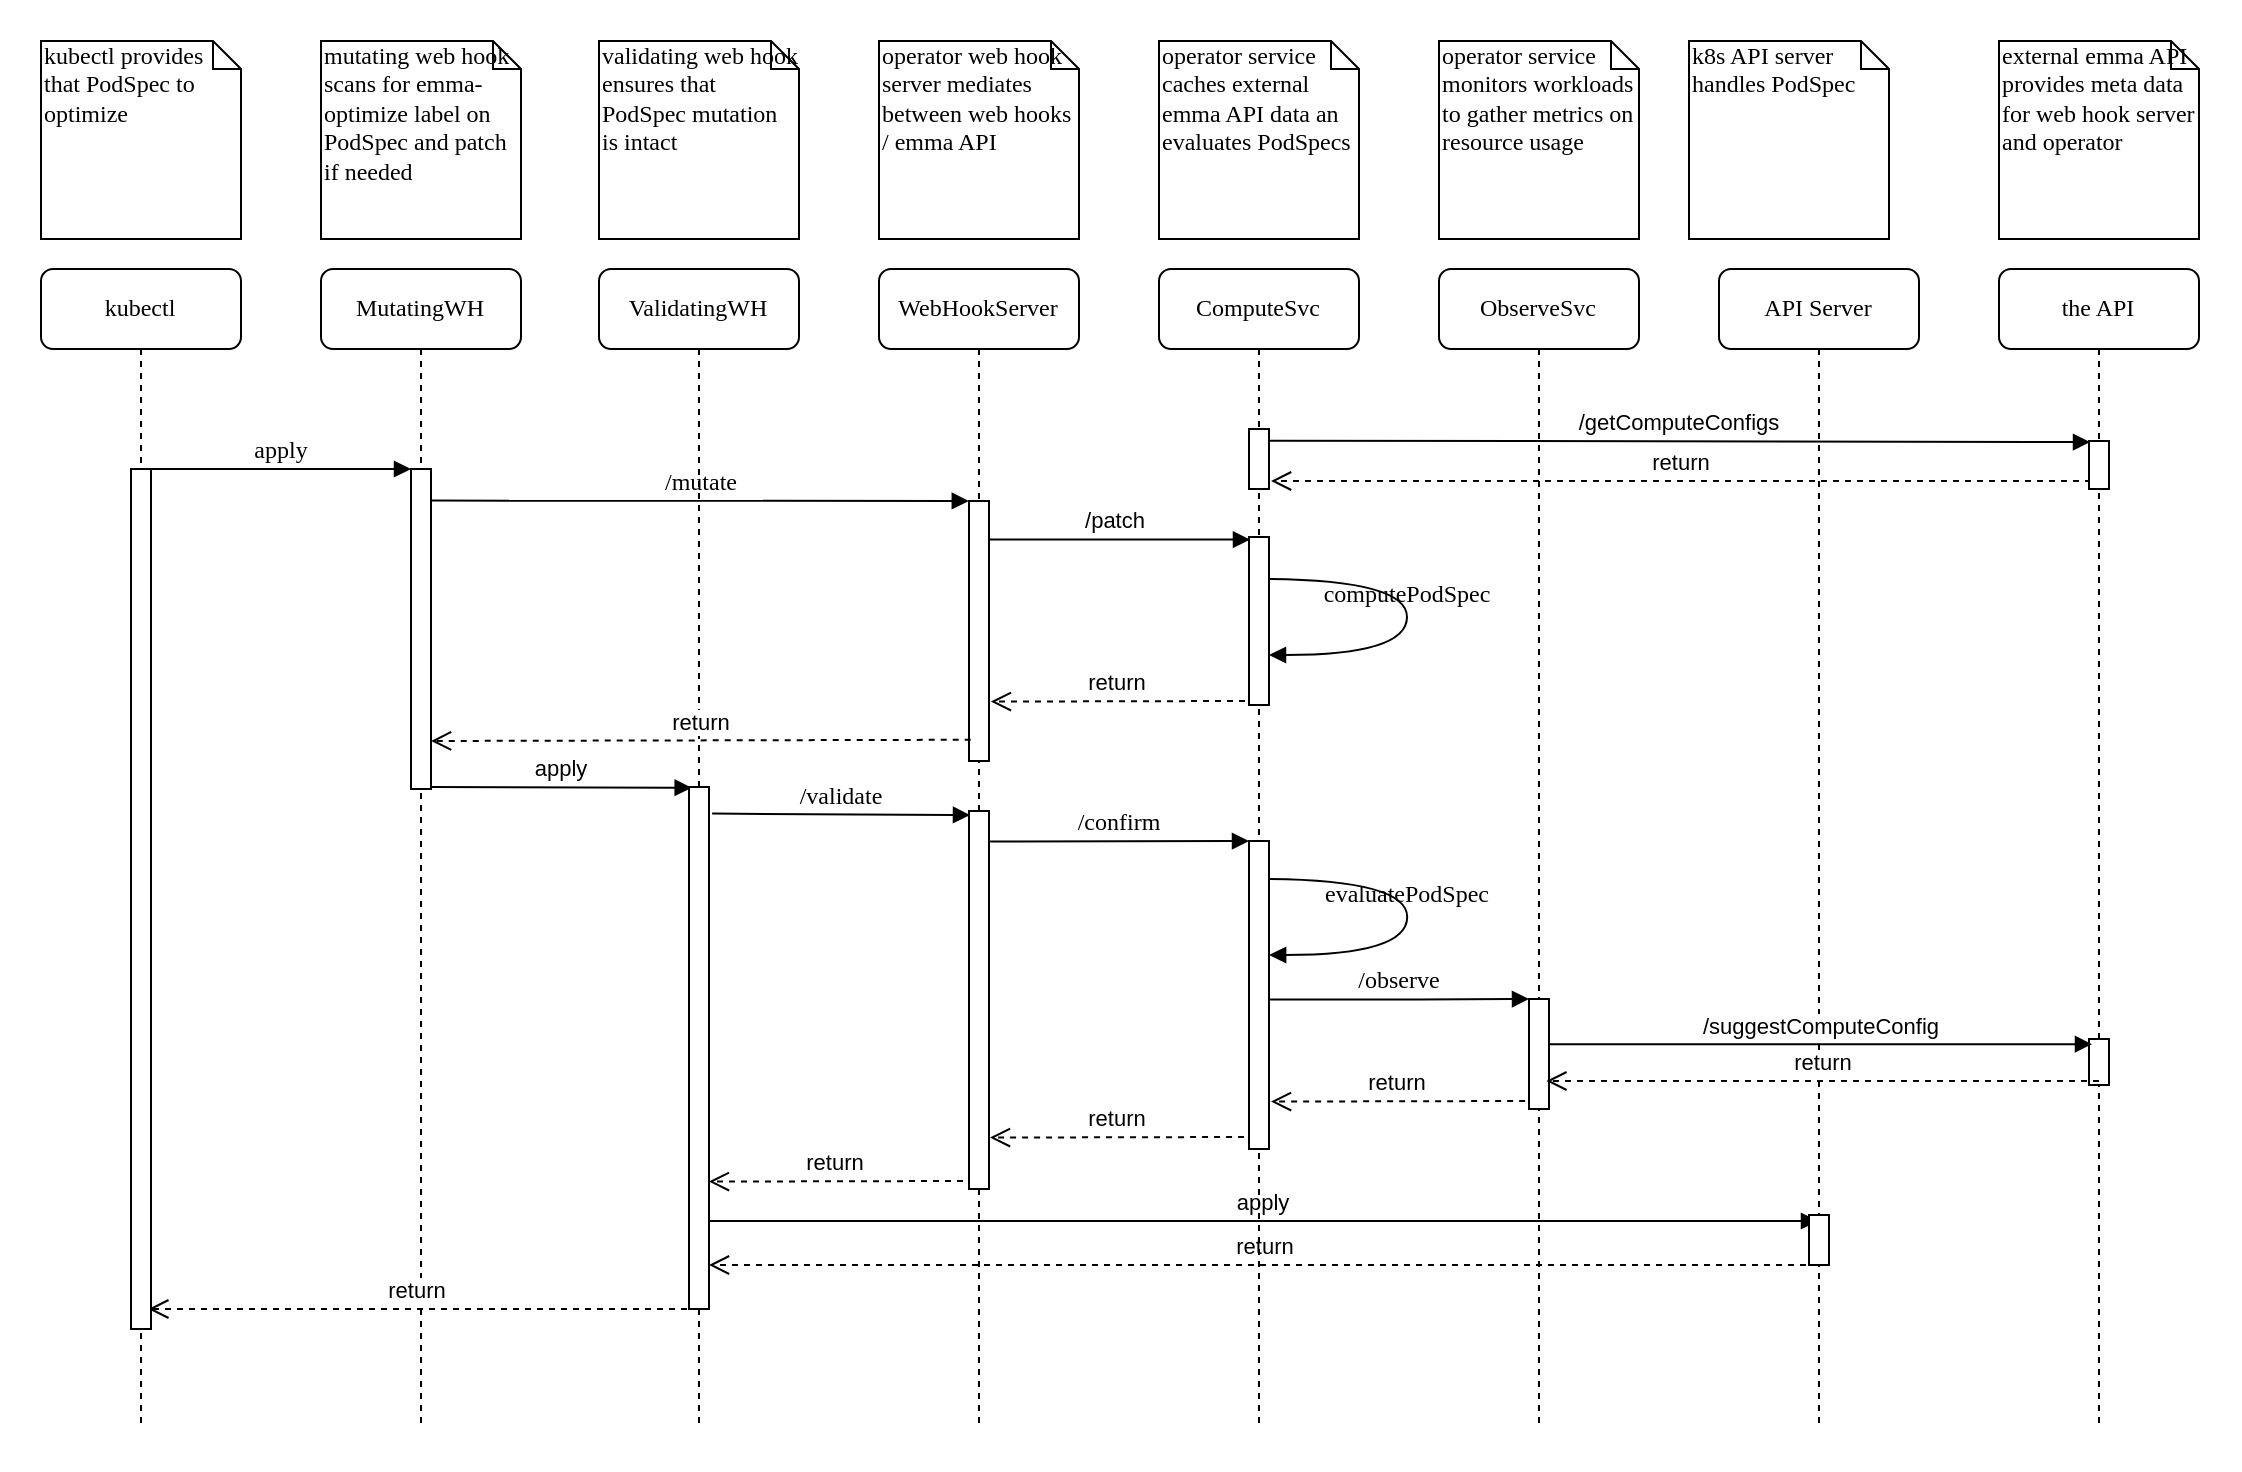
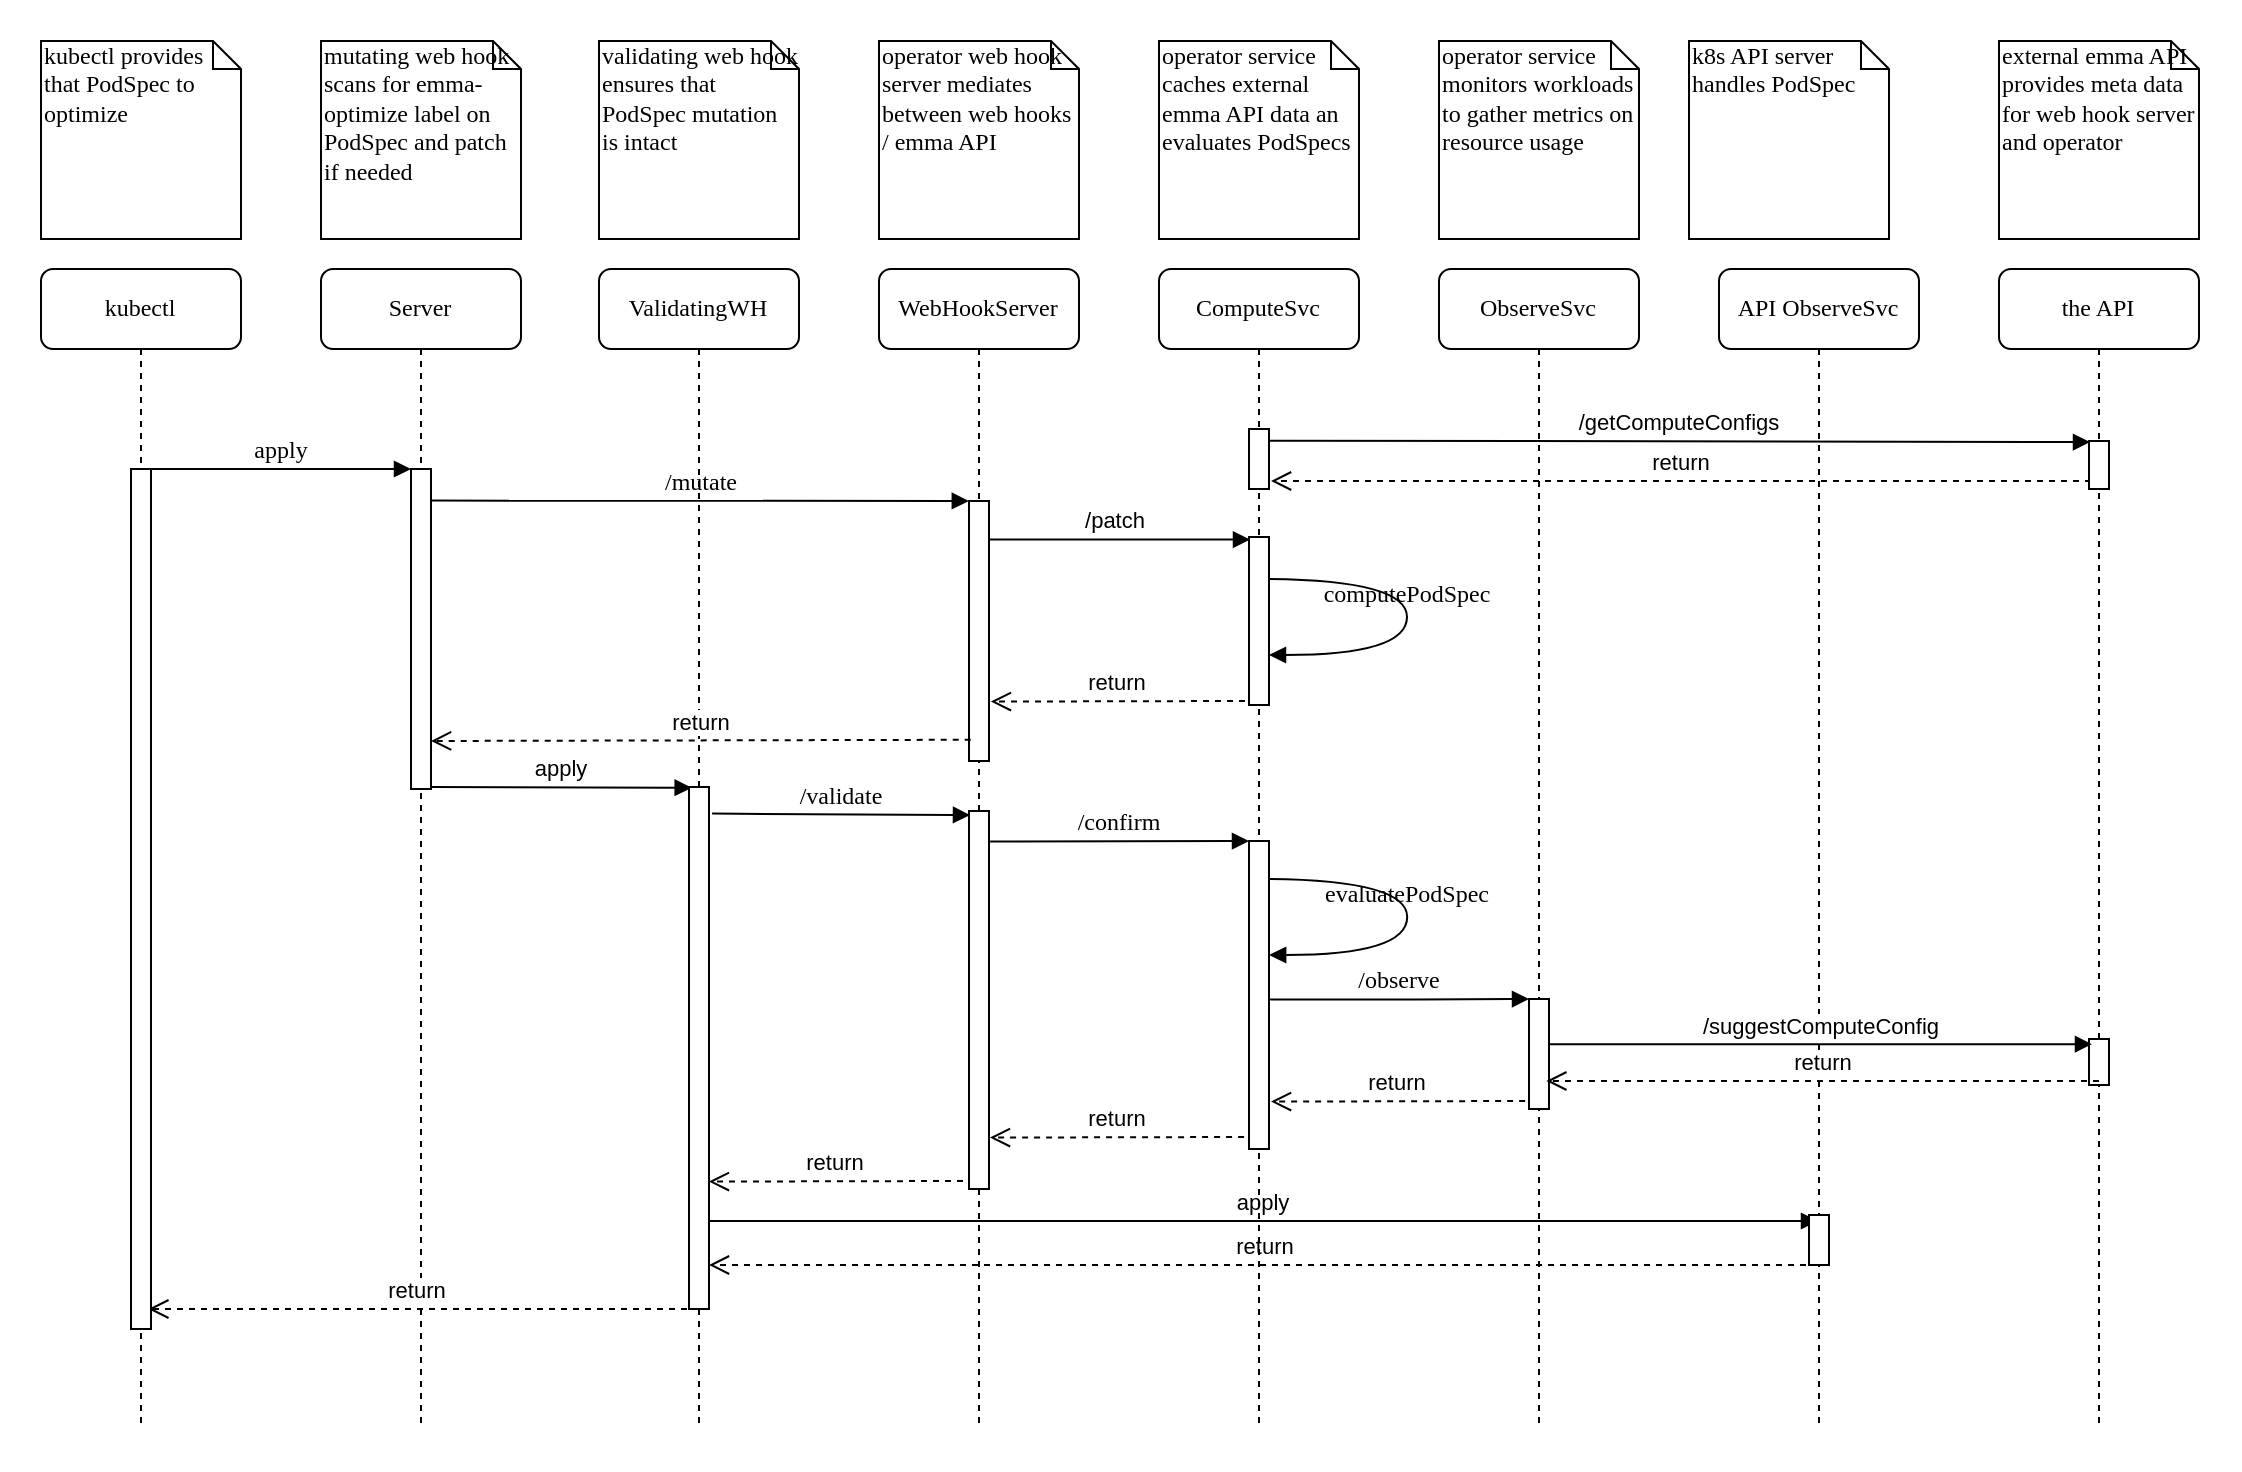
node "MutatingWH": label "MutatingWH" -> "Server"
node "API Server": label "API Server" -> "API ObserveSvc"
